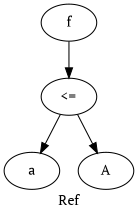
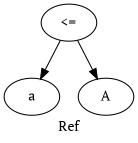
node "f": removed
